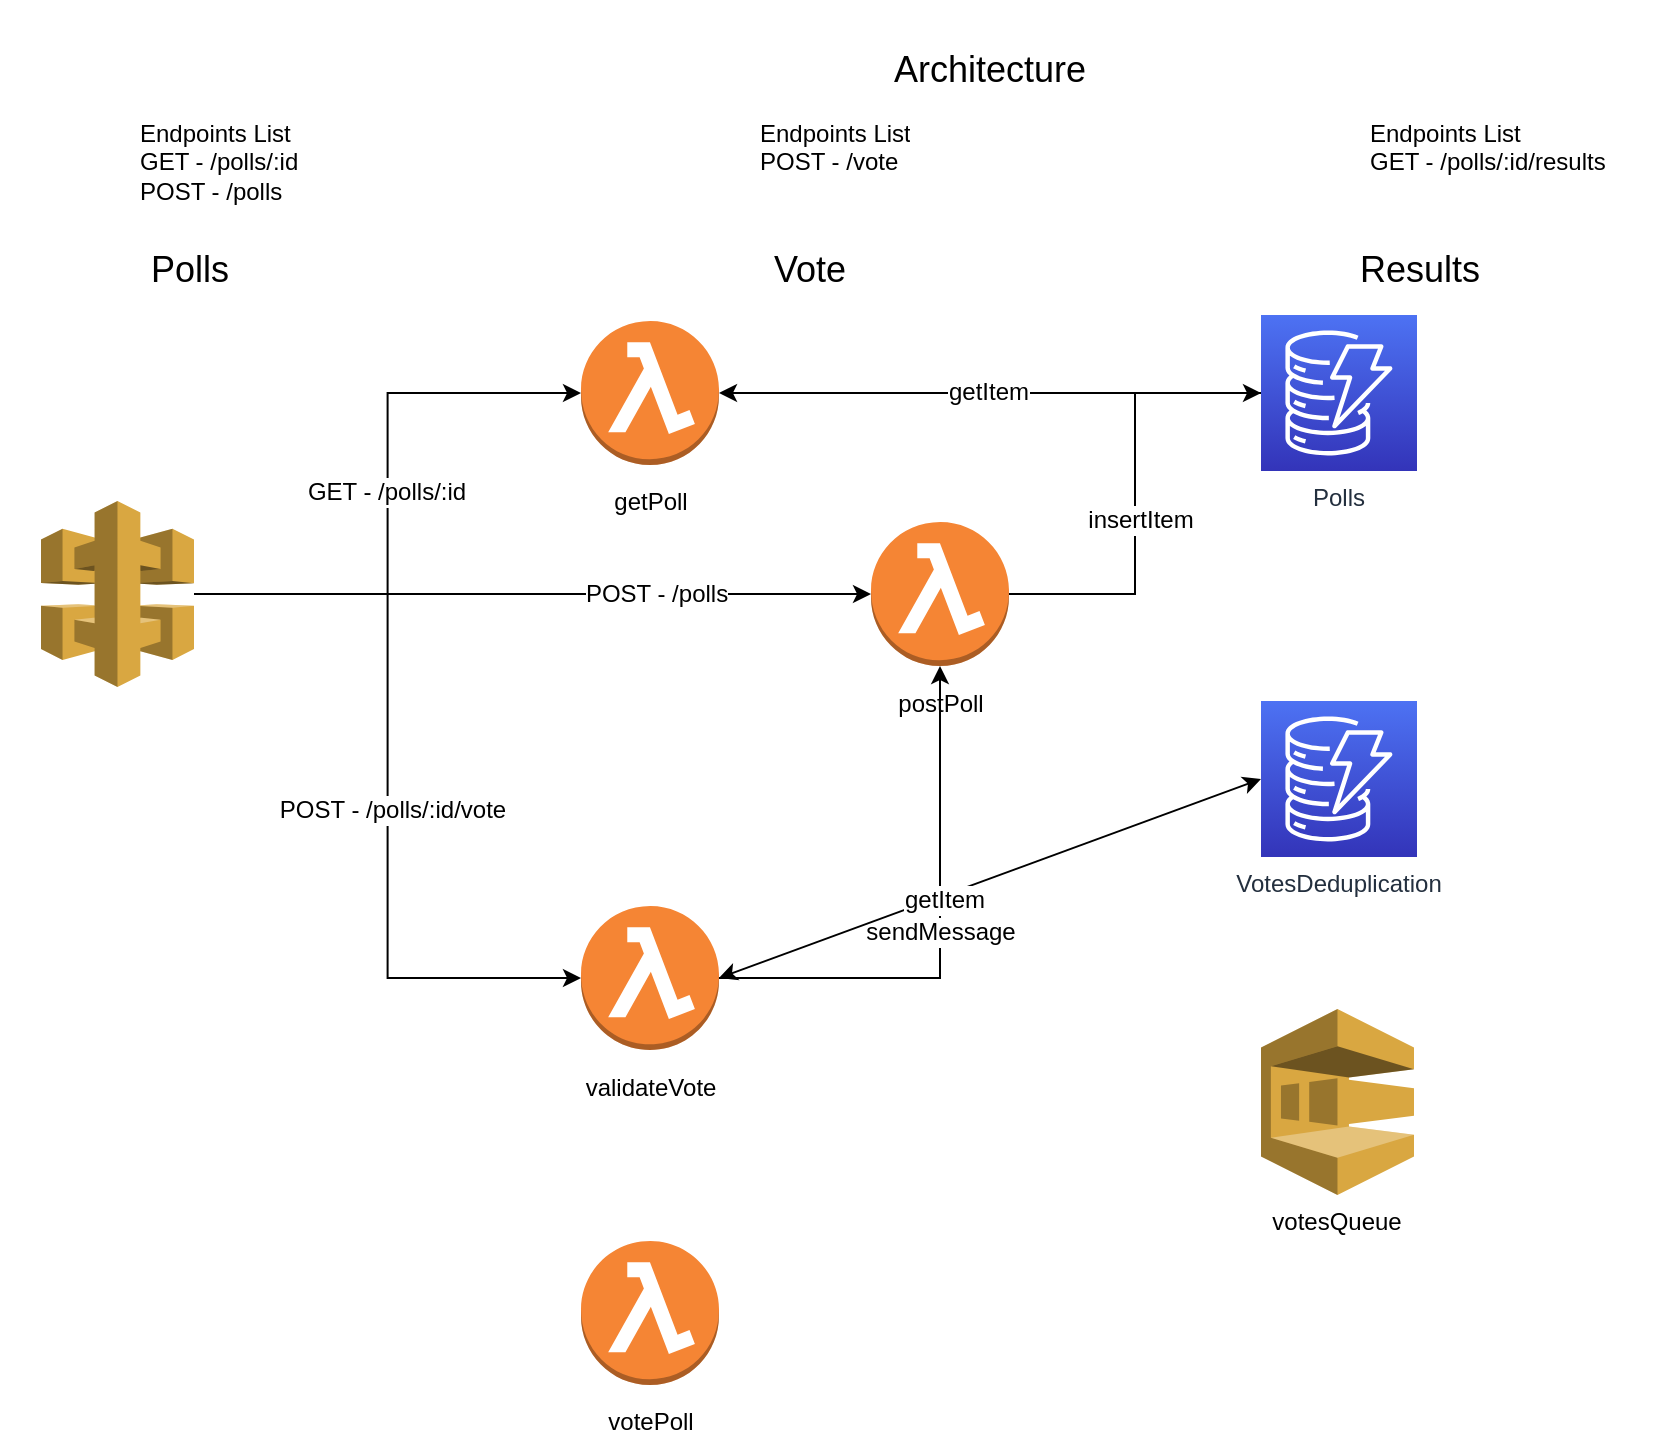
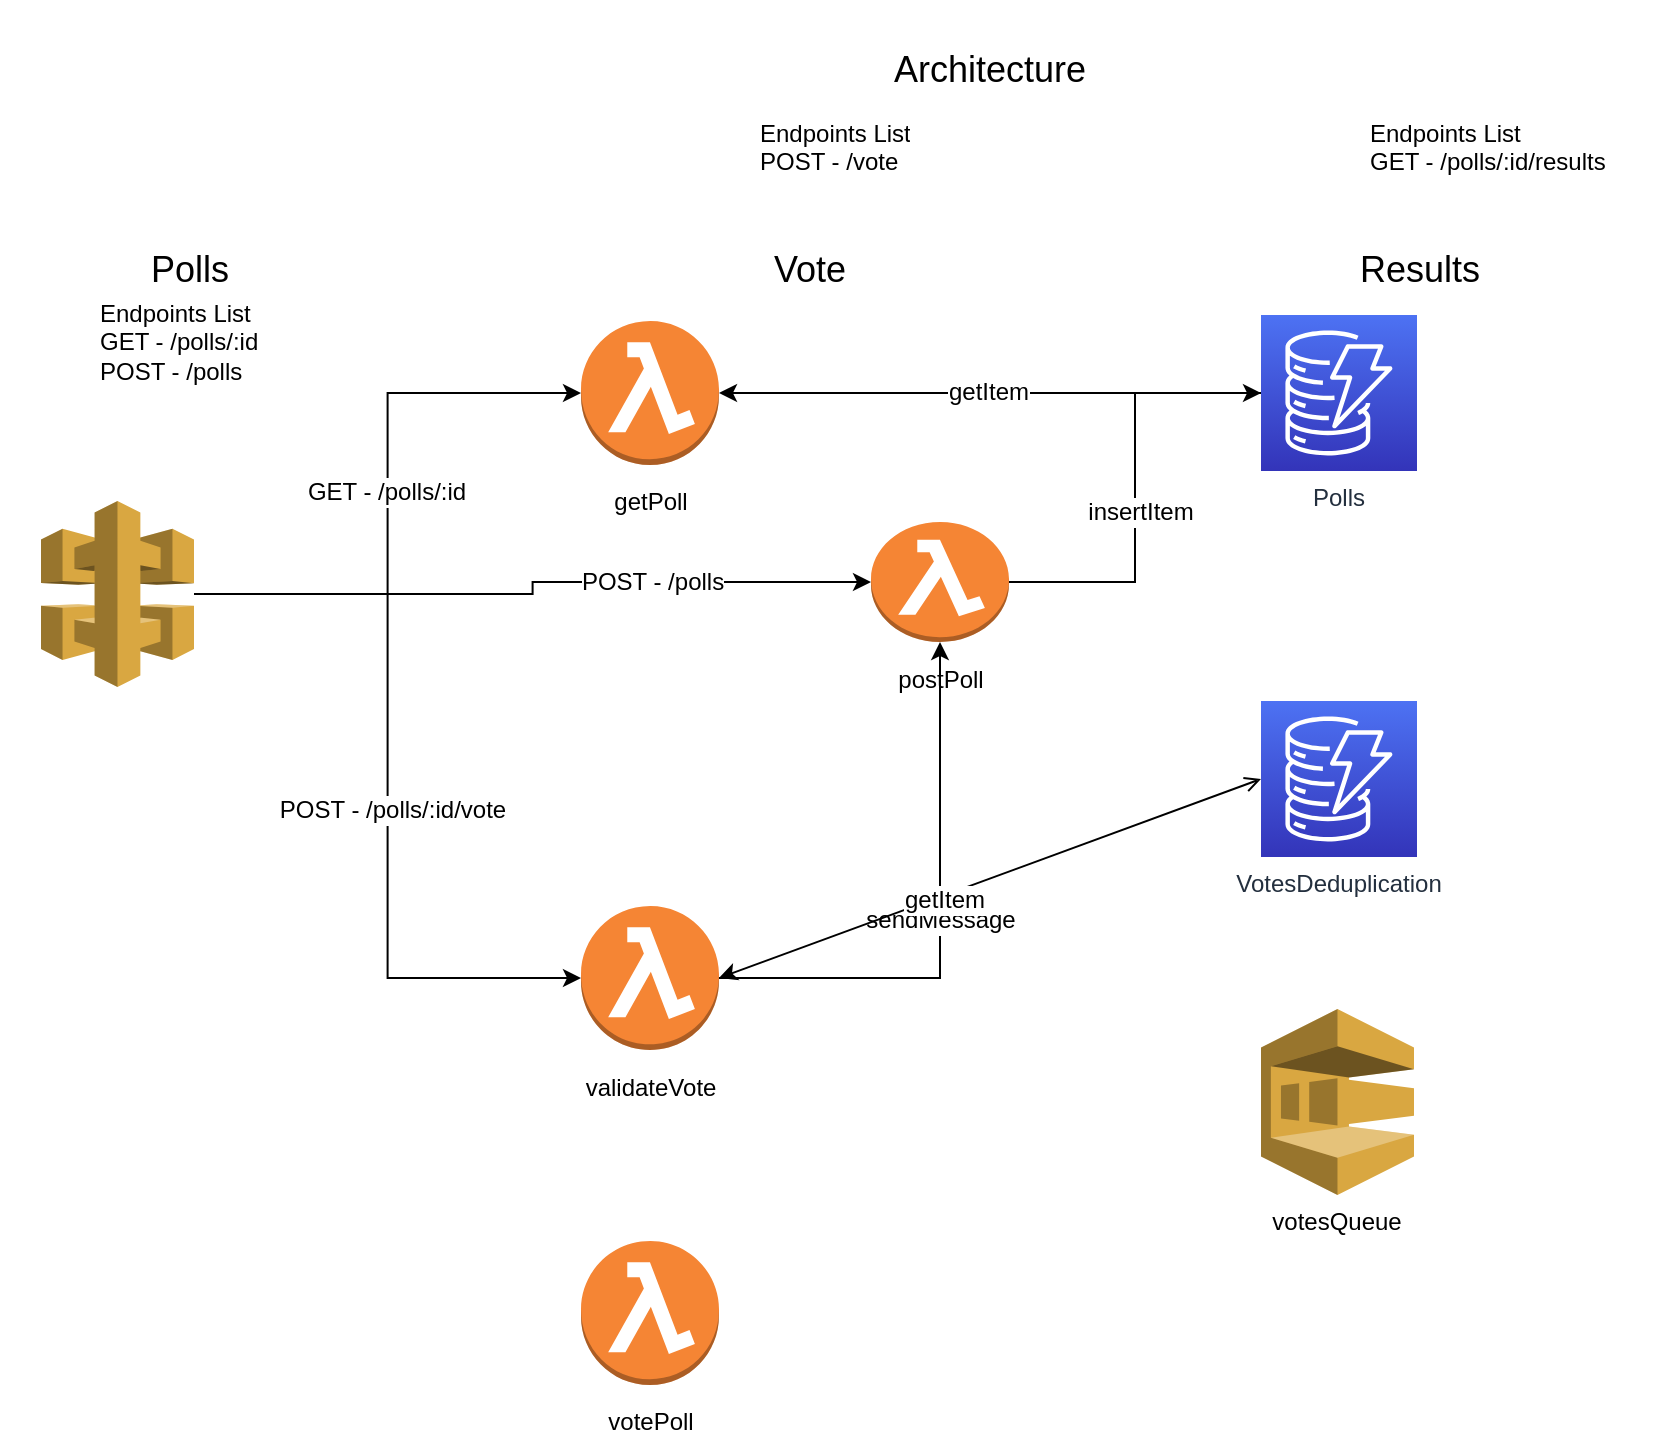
node "Endpoints List GET - /polls/:id POST - /polls": moved (241, 181) -> (201, 361)
node "postPoll": size 138x144 -> 138x120
edge "VotesDeduplication" -- "validateVote": arrowhead classic -> open
